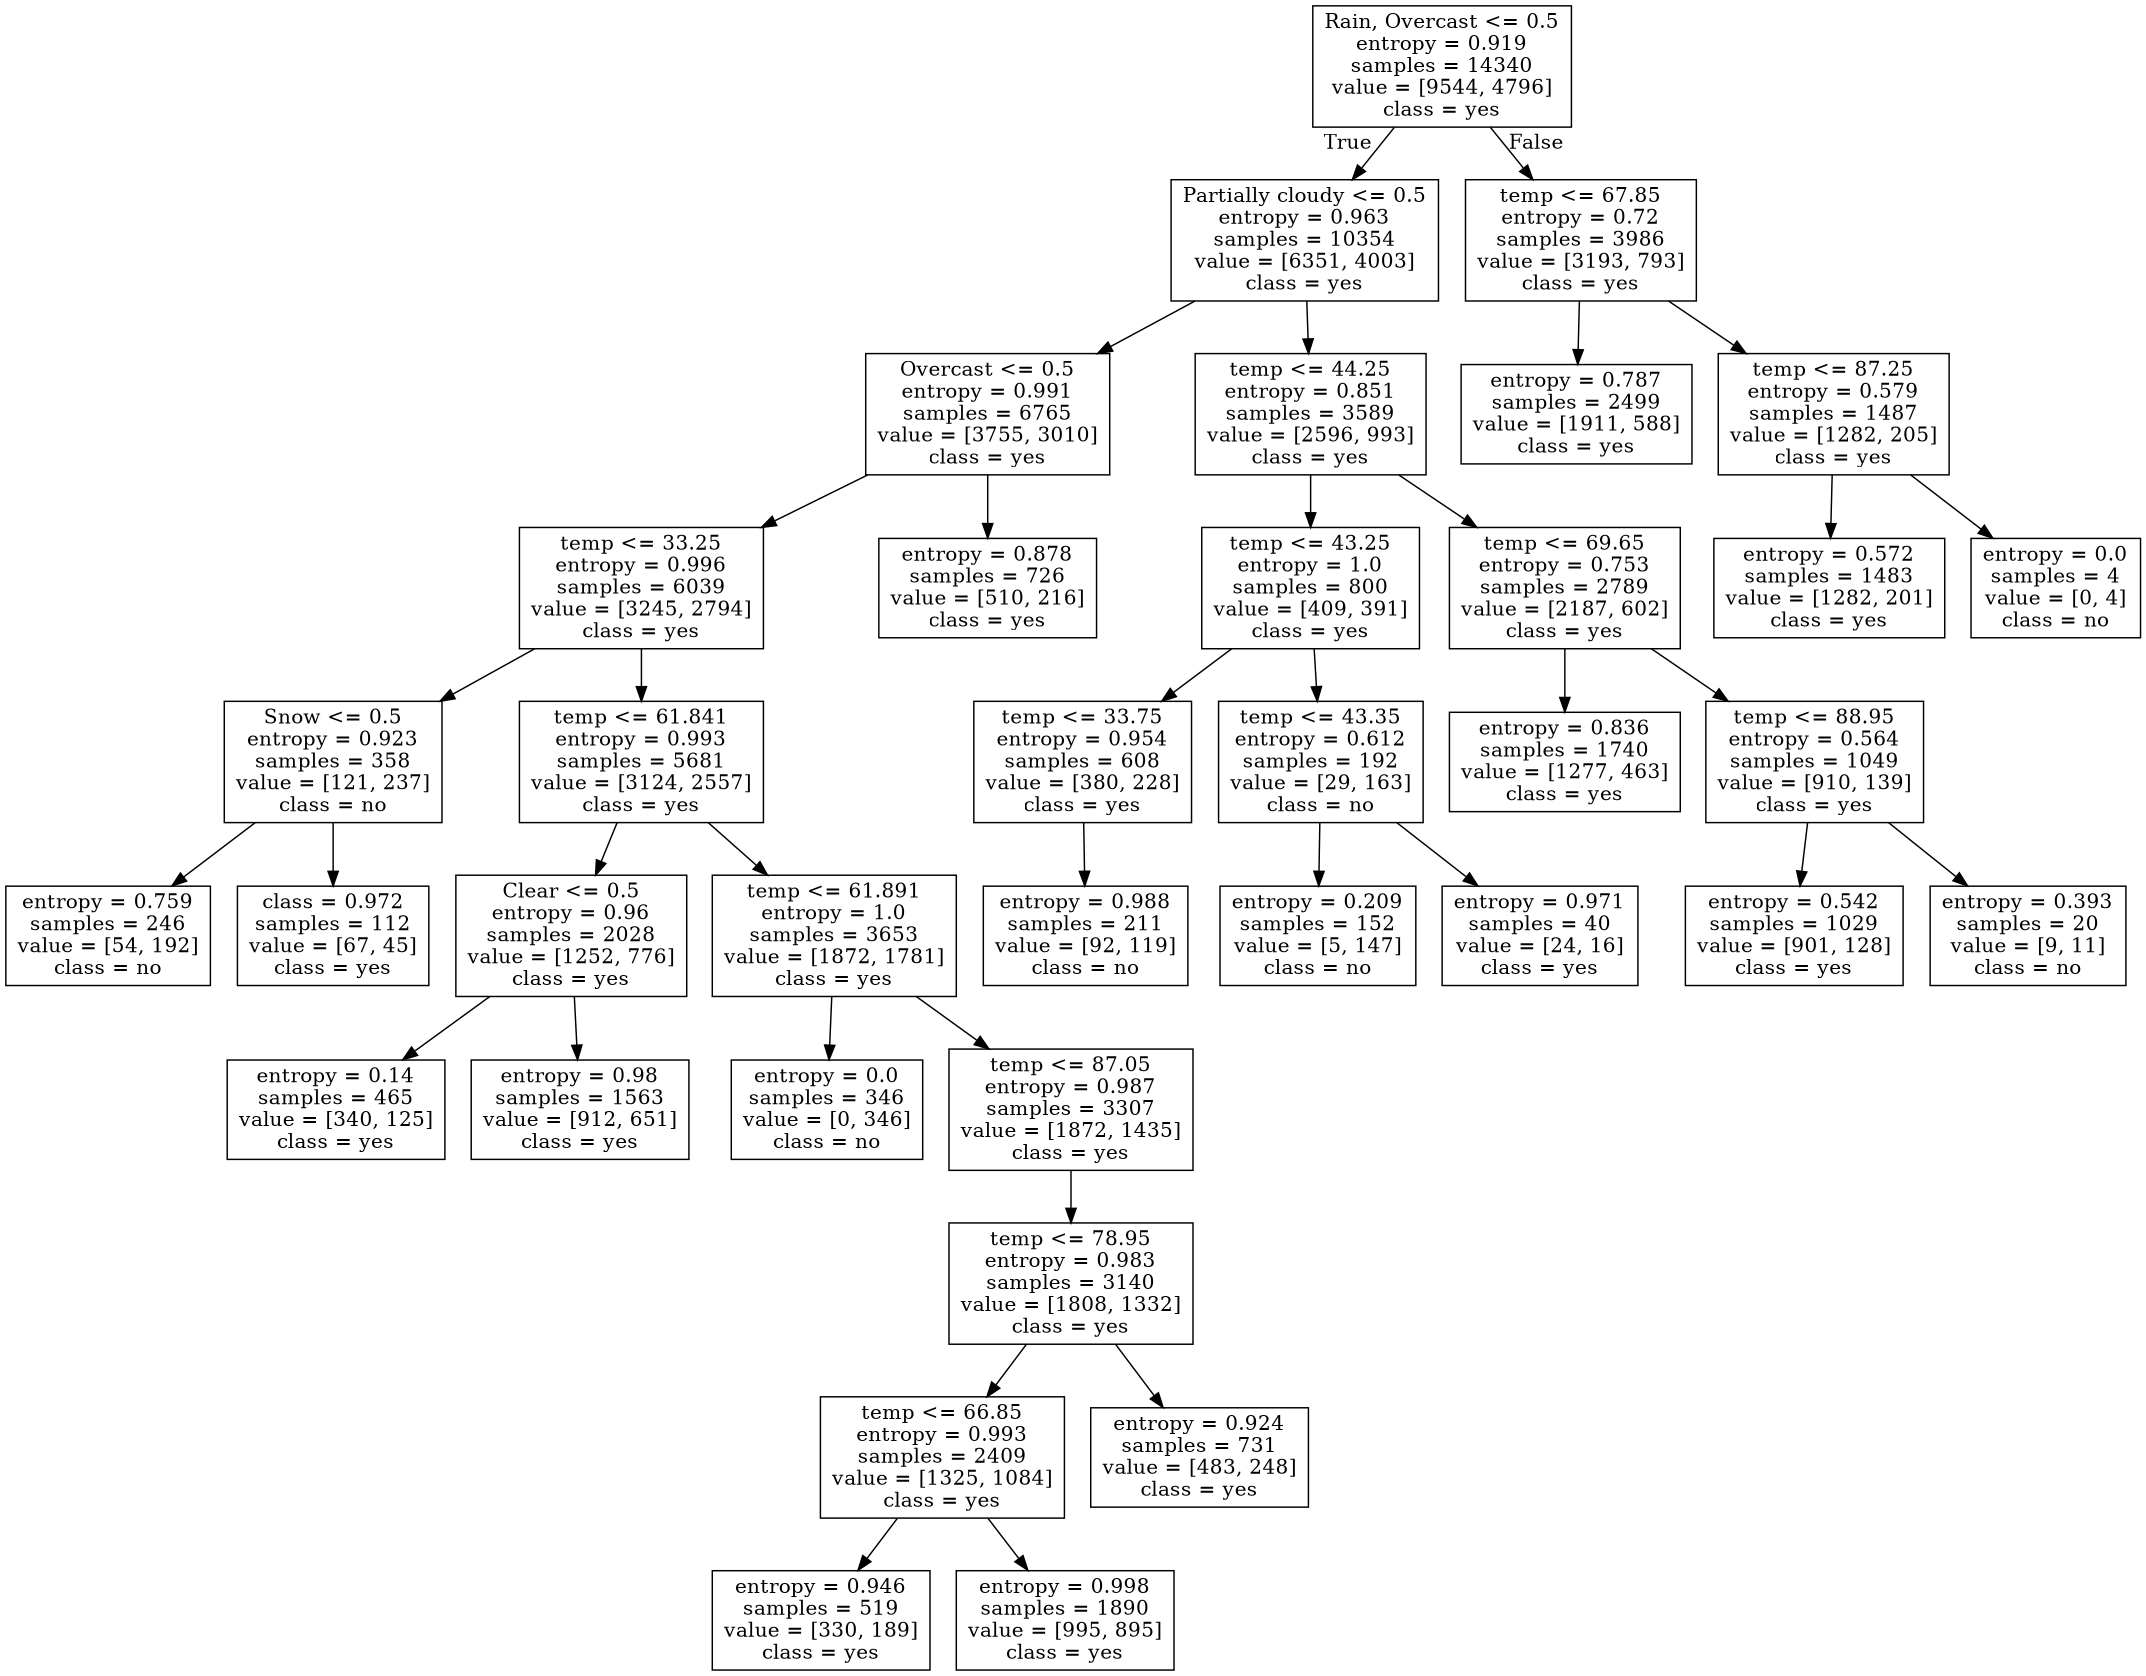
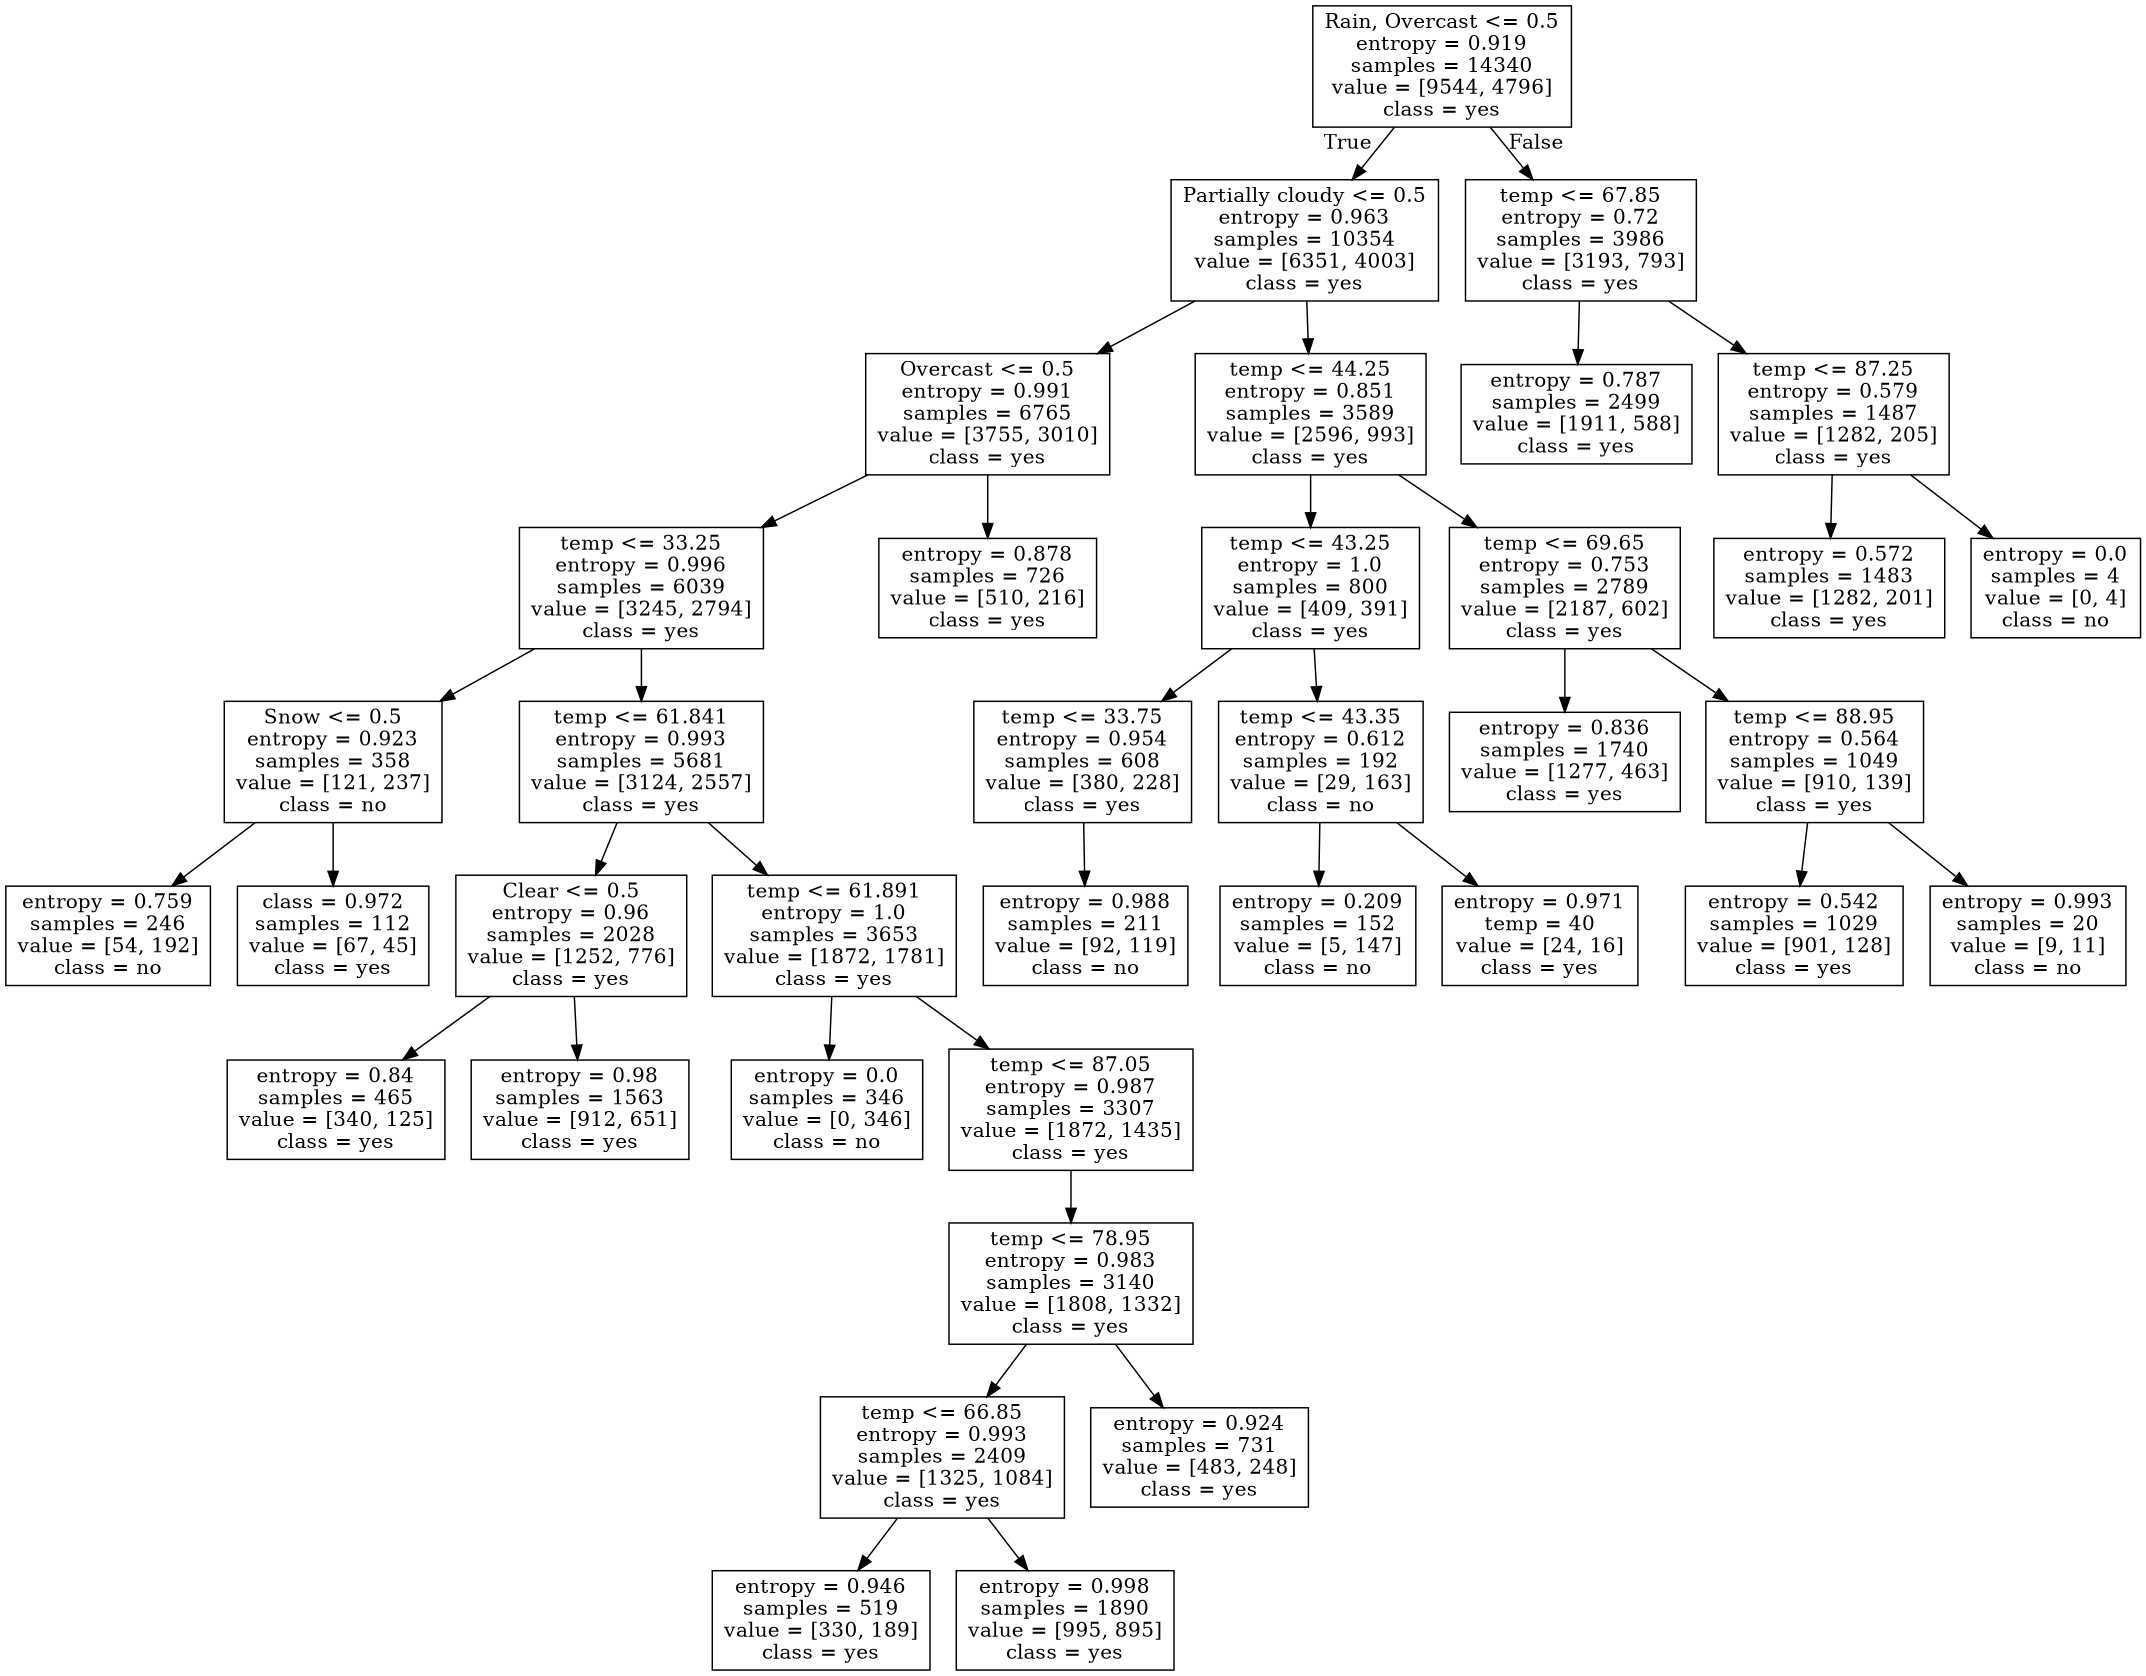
node "entropy = 0.971 samples = 40 value = [24, 16] class = yes": label "entropy = 0.971 samples = 40 value = [24, 16] class = yes" -> "entropy = 0.971 temp = 40 value = [24, 16] class = yes"
node "entropy = 0.393 samples = 20 value = [9, 11] class = no": label "entropy = 0.393 samples = 20 value = [9, 11] class = no" -> "entropy = 0.993 samples = 20 value = [9, 11] class = no"
node "entropy = 0.14 samples = 465 value = [340, 125] class = yes": label "entropy = 0.14 samples = 465 value = [340, 125] class = yes" -> "entropy = 0.84 samples = 465 value = [340, 125] class = yes"
